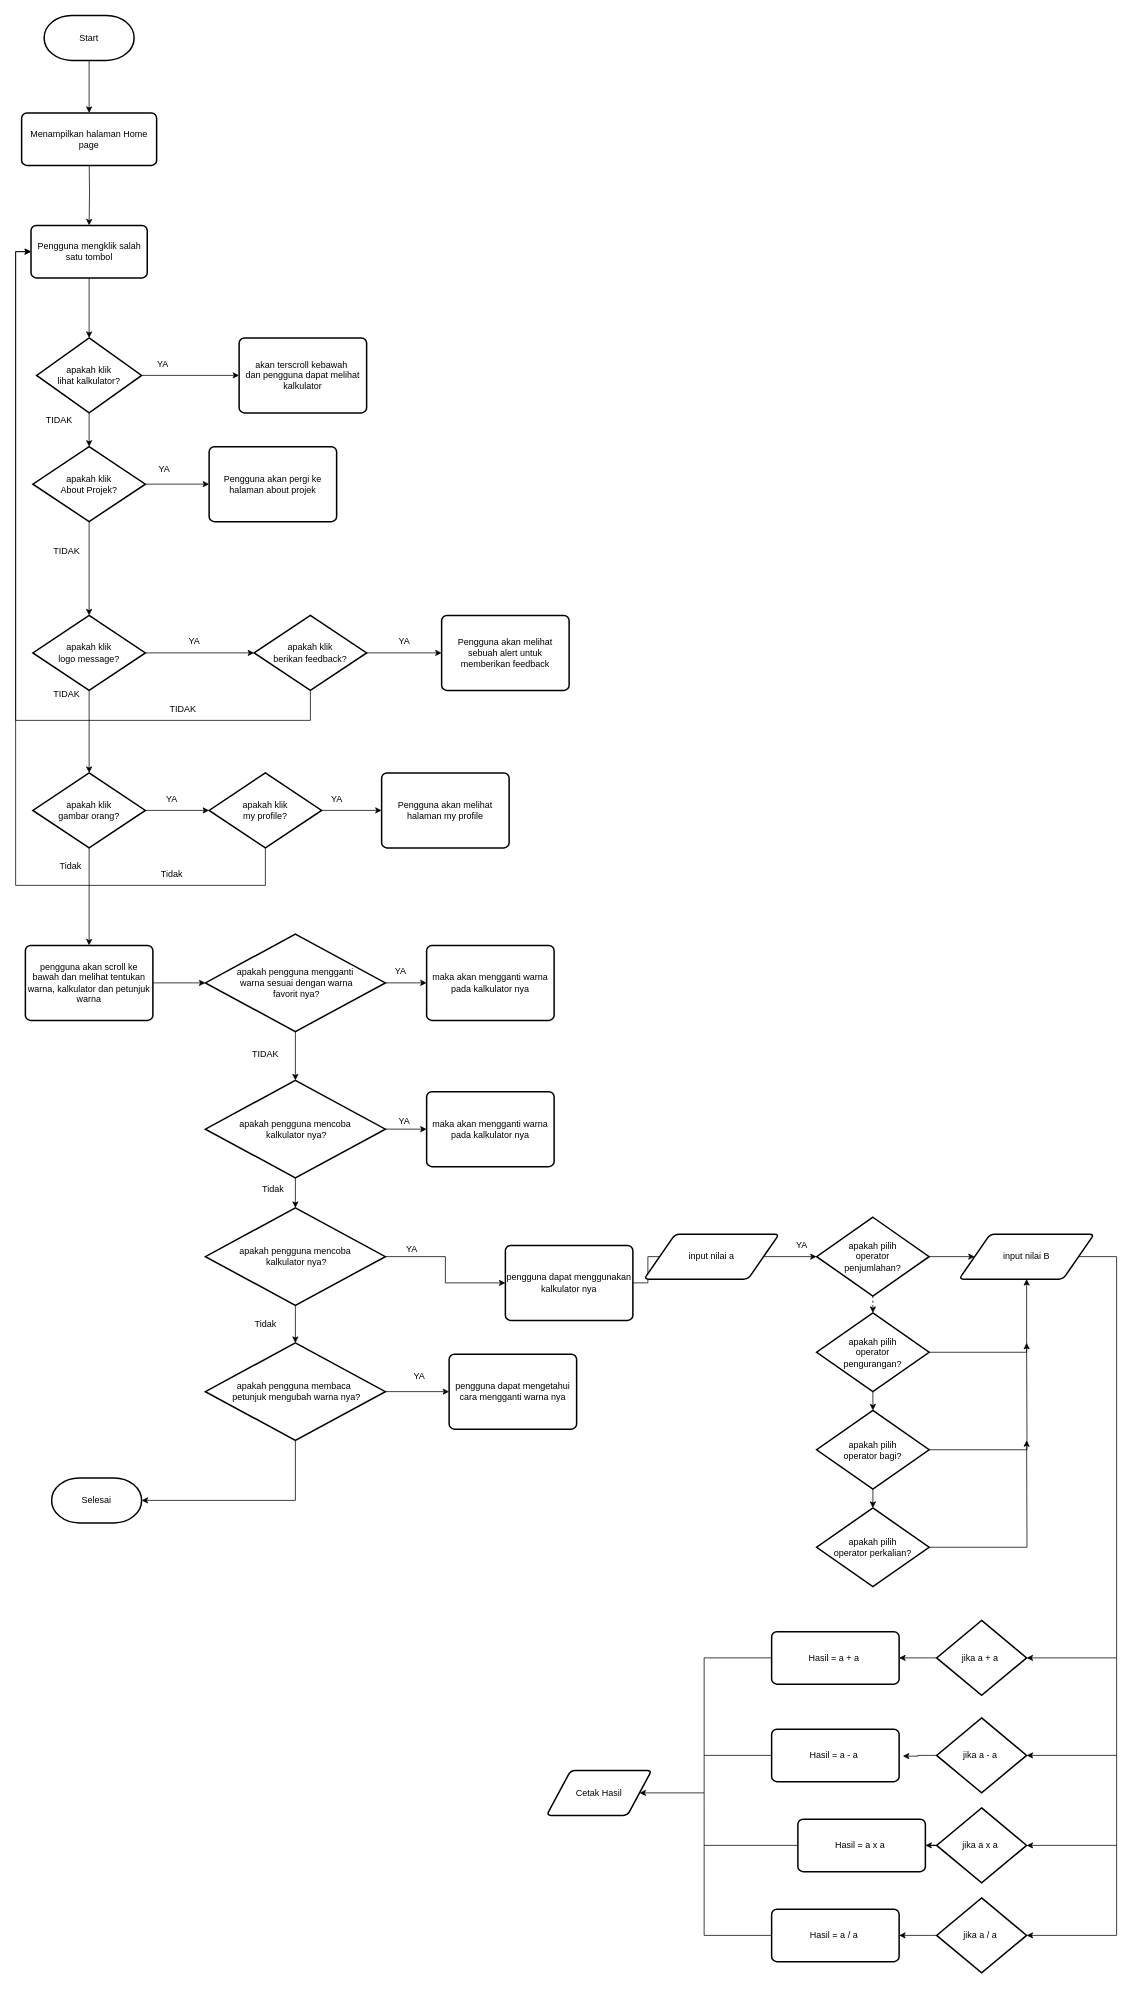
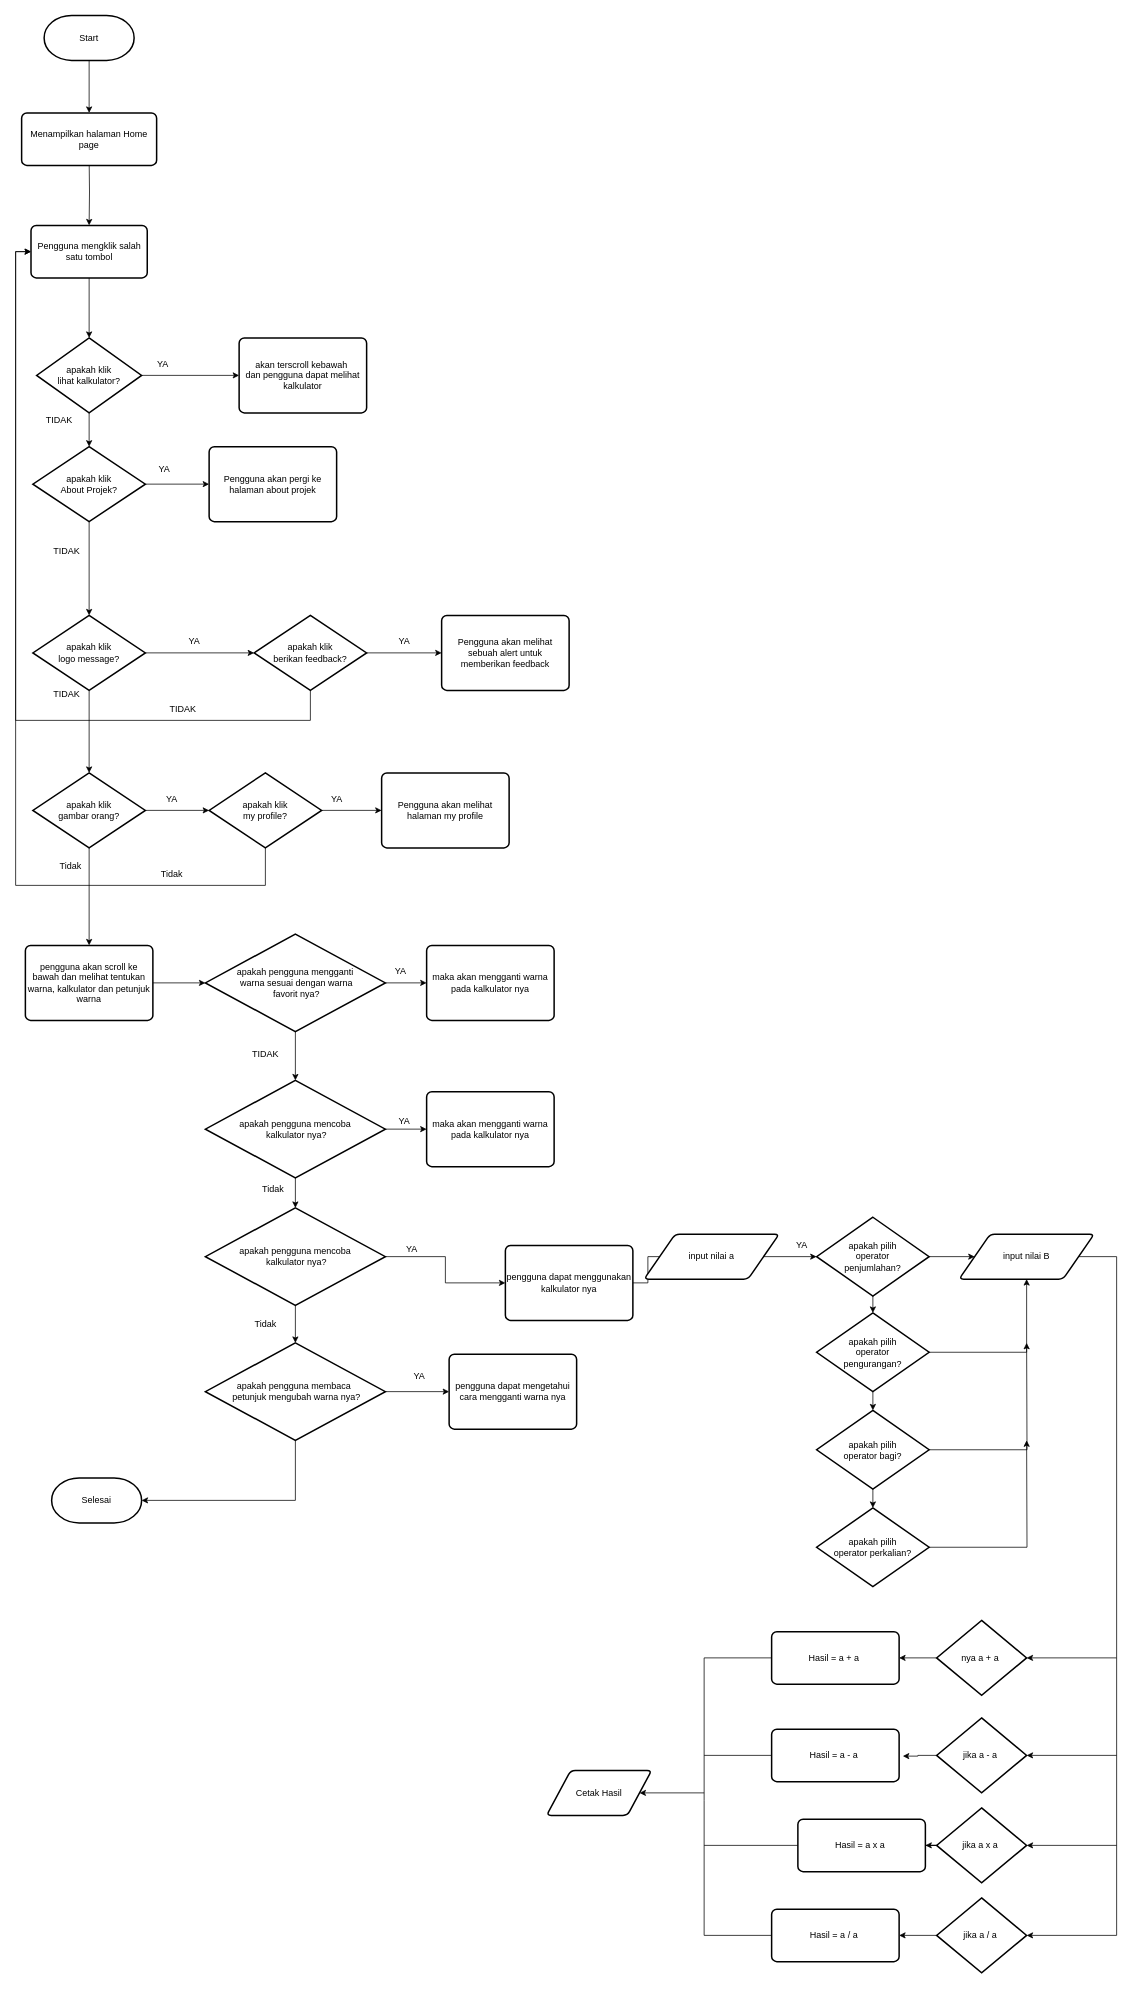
edge "apakah pilih operator penjumlahan?" -> "apakah pilih operator pengurangan?": style dashed -> solid
node "jika a + a": label "jika a + a" -> "nya a + a"
